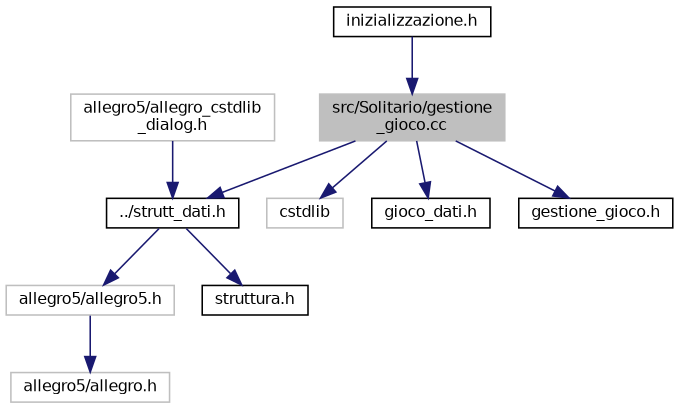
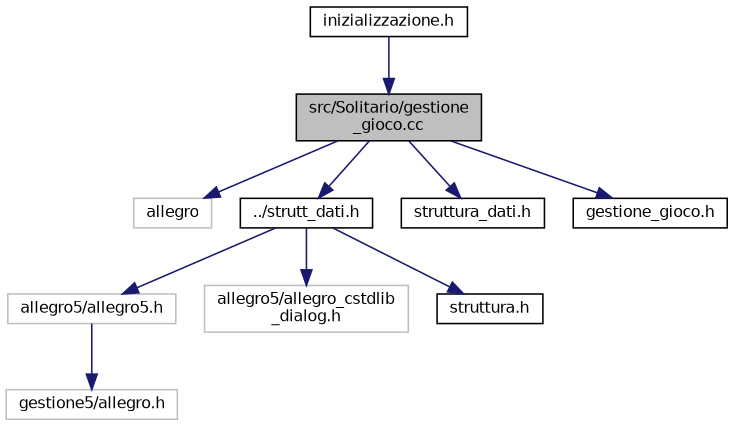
node "src/Solitario/gestione _gioco.cc": color grey75 -> black
edge "allegro5/allegro_cstdlib _dialog.h" -> "../strutt_dati.h": reversed
node "cstdlib": label "cstdlib" -> "allegro"
node "gioco_dati.h": label "gioco_dati.h" -> "struttura_dati.h"
node "allegro5/allegro.h": label "allegro5/allegro.h" -> "gestione5/allegro.h"
